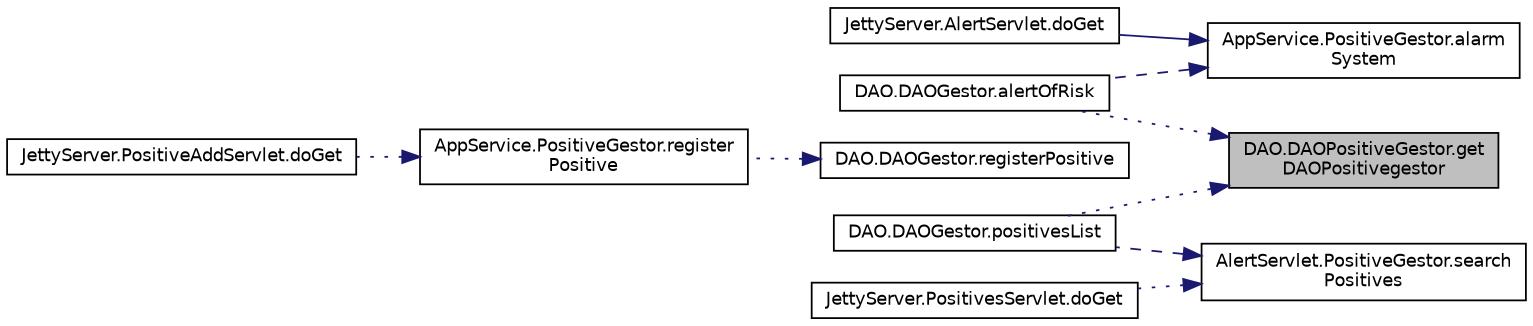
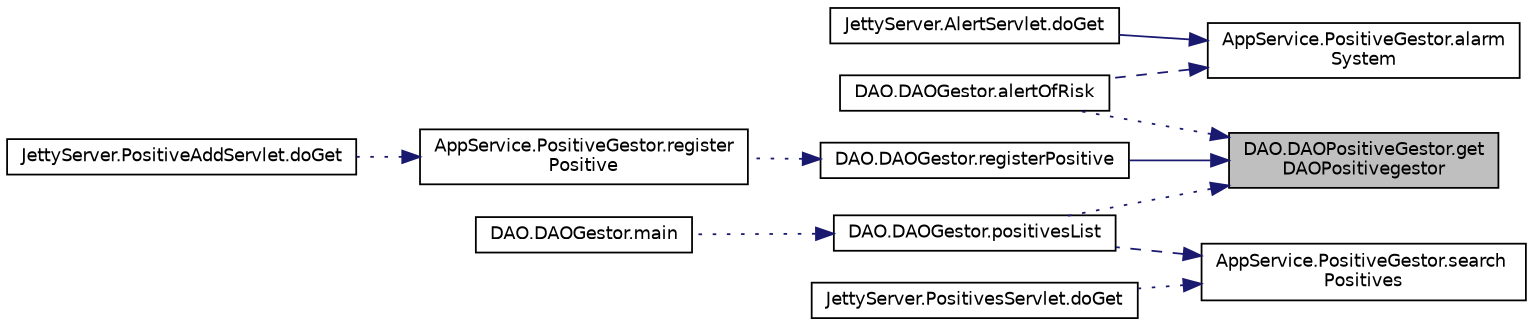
edge "DAO.DAOGestor.registerPositive" -> "DAO.DAOPositiveGestor.get DAOPositivegestor": added
node "DAO.DAOGestor.main": added
node "AlertServlet.PositiveGestor.search Positives": label "AlertServlet.PositiveGestor.search Positives" -> "AppService.PositiveGestor.search Positives"
